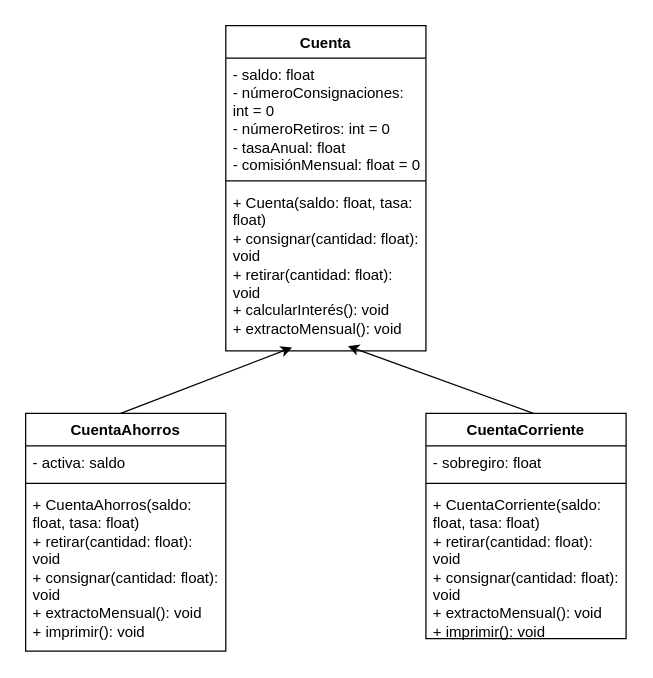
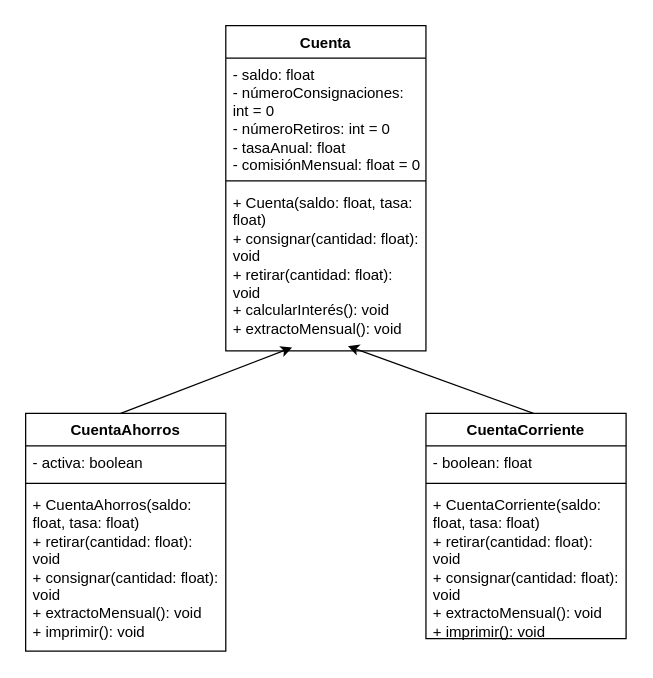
node "- activa: saldo": label "- activa: saldo" -> "- activa: boolean"
node "- sobregiro: float": label "- sobregiro: float" -> "- boolean: float"
